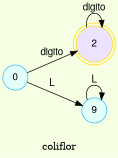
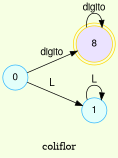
node "2": label "2" -> "8"
node "9": label "9" -> "1"
